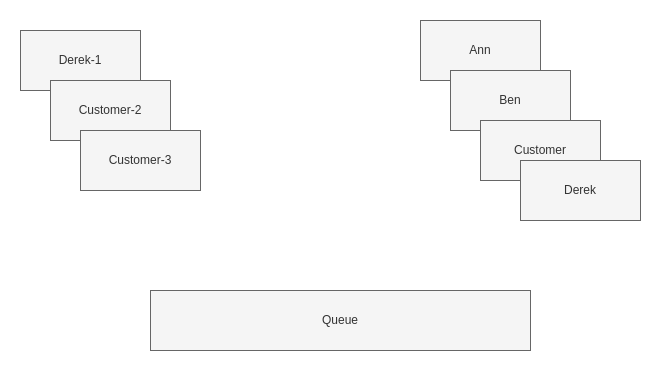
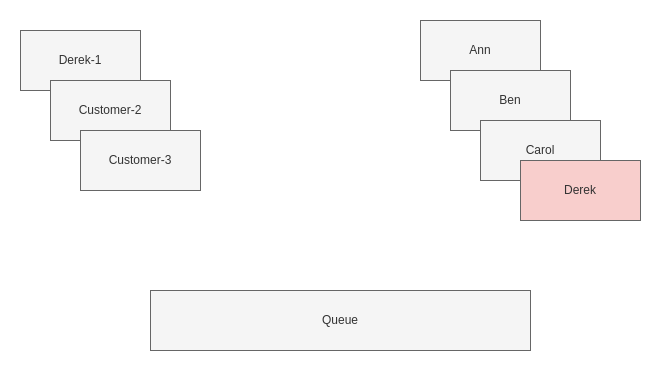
node "Customer": label "Customer" -> "Carol"
node "Derek": fillcolor #f5f5f5 -> #f8cecc
